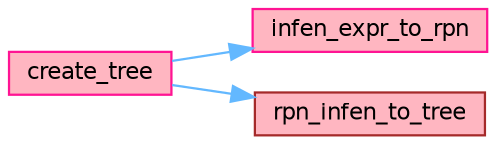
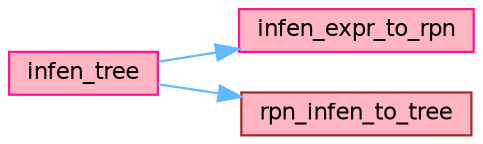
node "create_tree": label "create_tree" -> "infen_tree"
